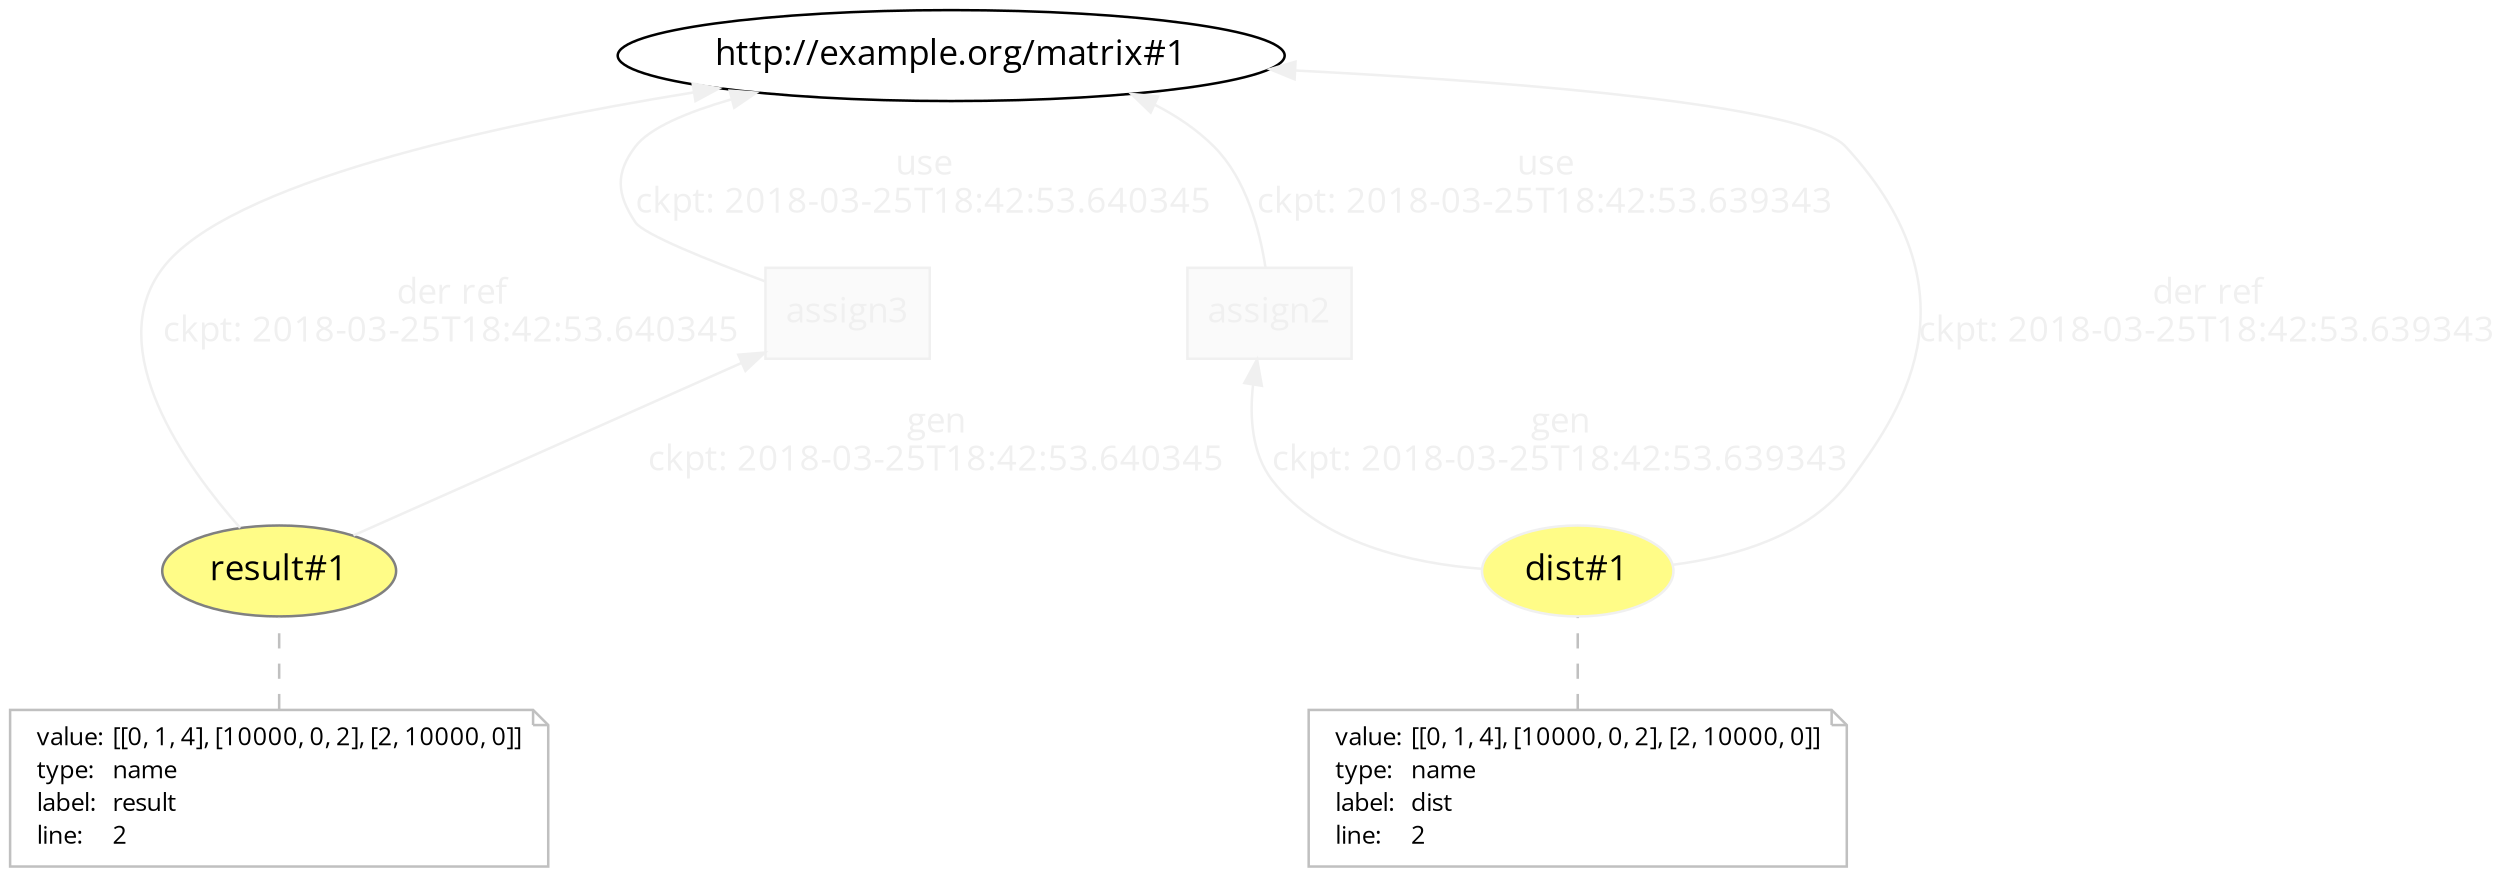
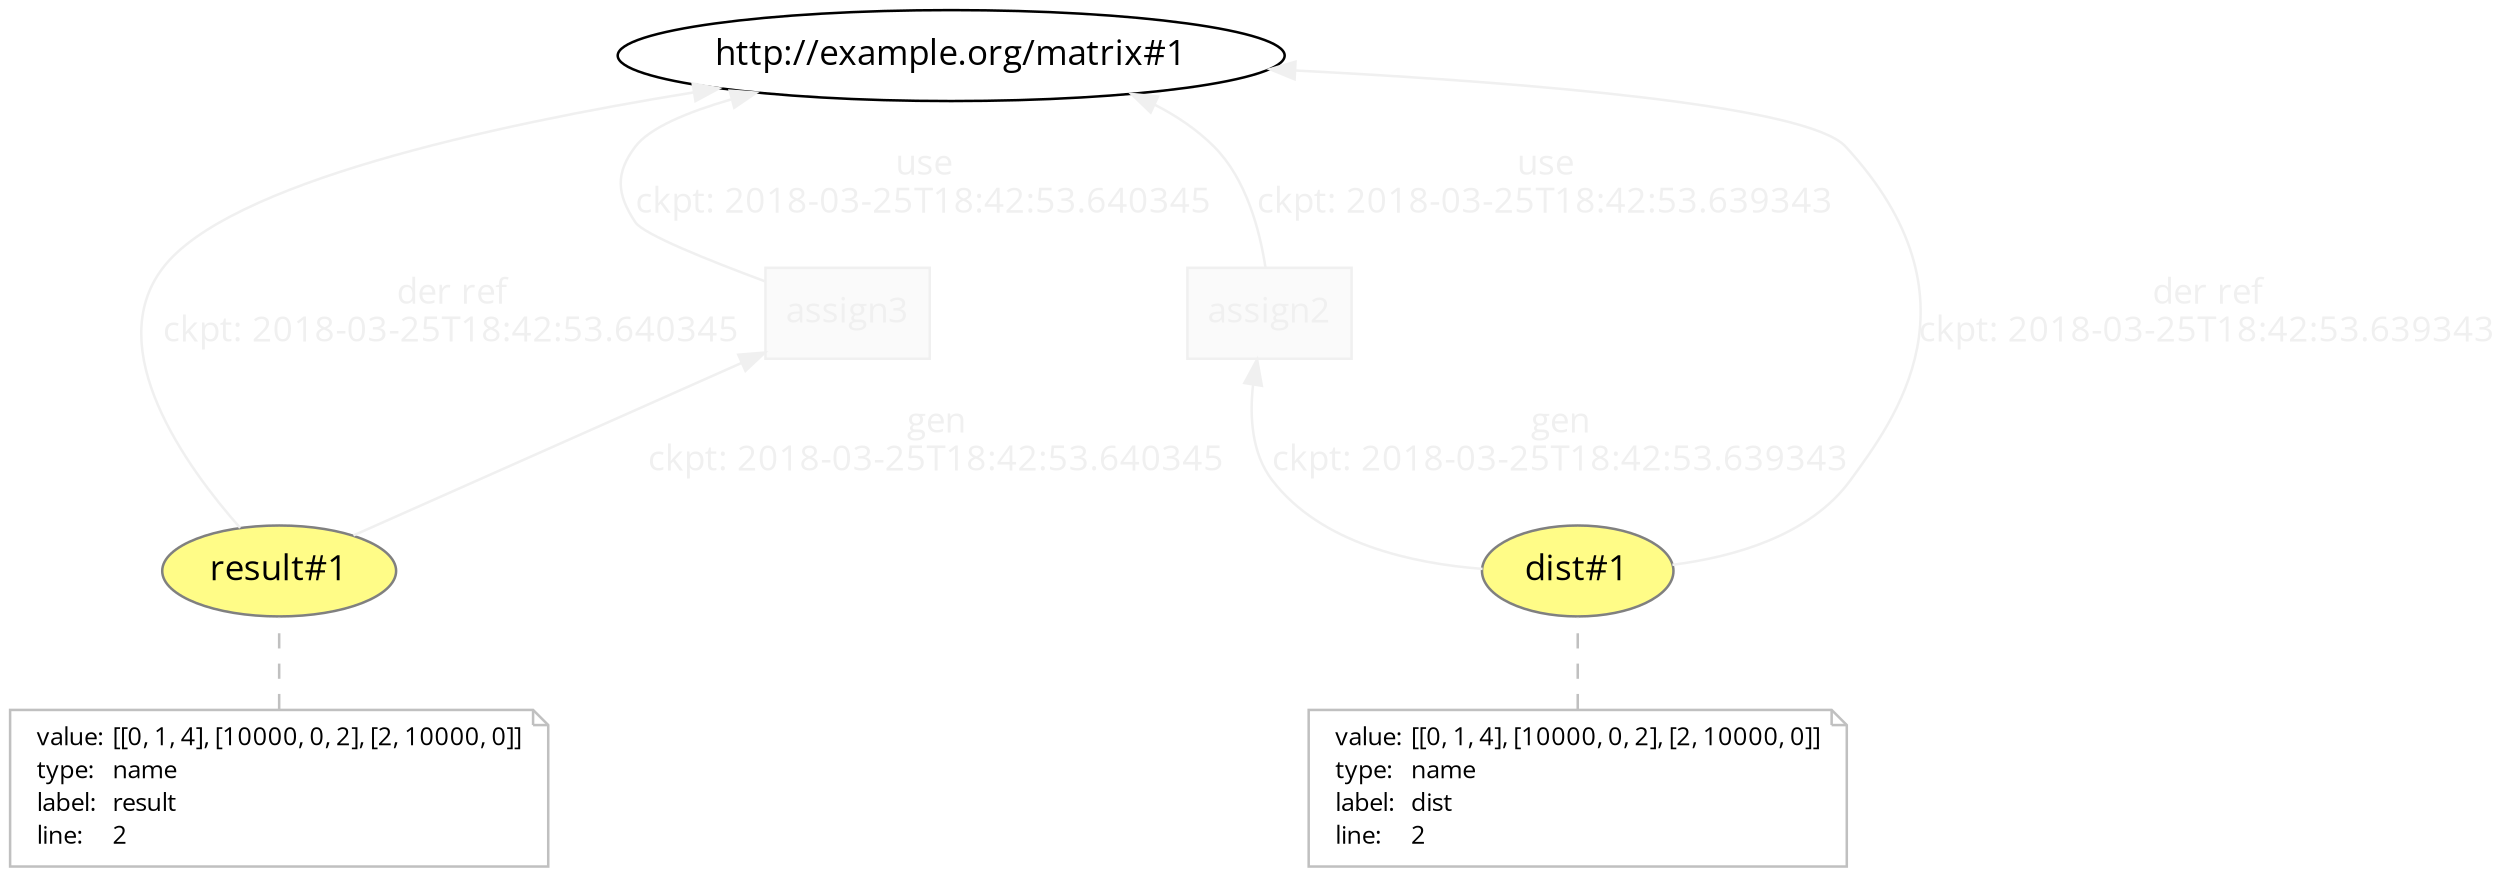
node "dist#1": color #f0f0f0 -> #808080
